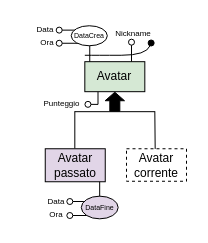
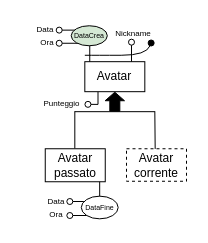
node "DataCrea": fillcolor #ffffff -> #d5e8d4
node "Avatar": fillcolor #d5e8d4 -> #ffffff
node "Avatar passato": fillcolor #e1d5e7 -> #ffffff
node "DataFine": fillcolor #e1d5e7 -> #ffffff
